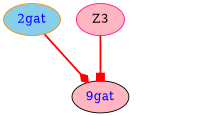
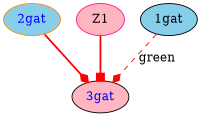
node "Z3": label "Z3" -> "Z1"
node "1gat": added
node "9gat": label "9gat" -> "3gat"
